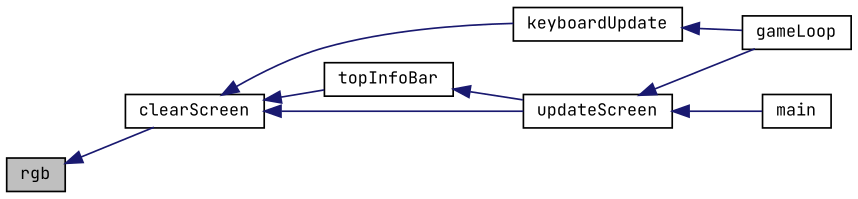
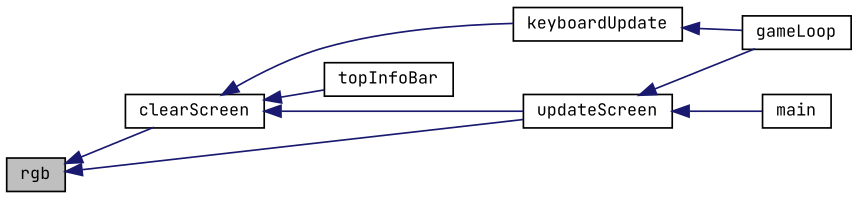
edge "updateScreen" -> "topInfoBar": now "updateScreen" -> "rgb"
